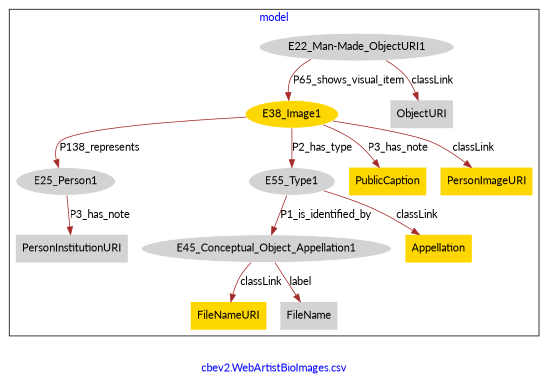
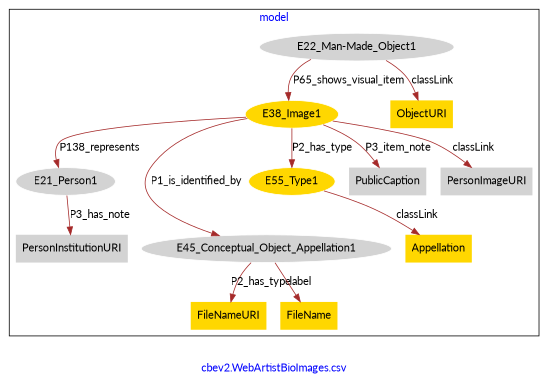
node "E22_Man-Made_ObjectURI1": label "E22_Man-Made_ObjectURI1" -> "E22_Man-Made_Object1"
node "ObjectURI": fillcolor lightgray -> gold
edge "E38_Image1" -> "PublicCaption": label "P3_has_note" -> "P3_item_note"
node "E25_Person1": label "E25_Person1" -> "E21_Person1"
node "E55_Type1": fillcolor lightgray -> gold
node "PublicCaption": fillcolor gold -> lightgray
node "PersonImageURI": fillcolor gold -> lightgray
edge "E55_Type1" -> "E45_Conceptual_Object_Appellation1": now "E38_Image1" -> "E45_Conceptual_Object_Appellation1"
edge "E45_Conceptual_Object_Appellation1" -> "FileNameURI": label "classLink" -> "P2_has_type"
node "FileName": fillcolor lightgray -> gold
